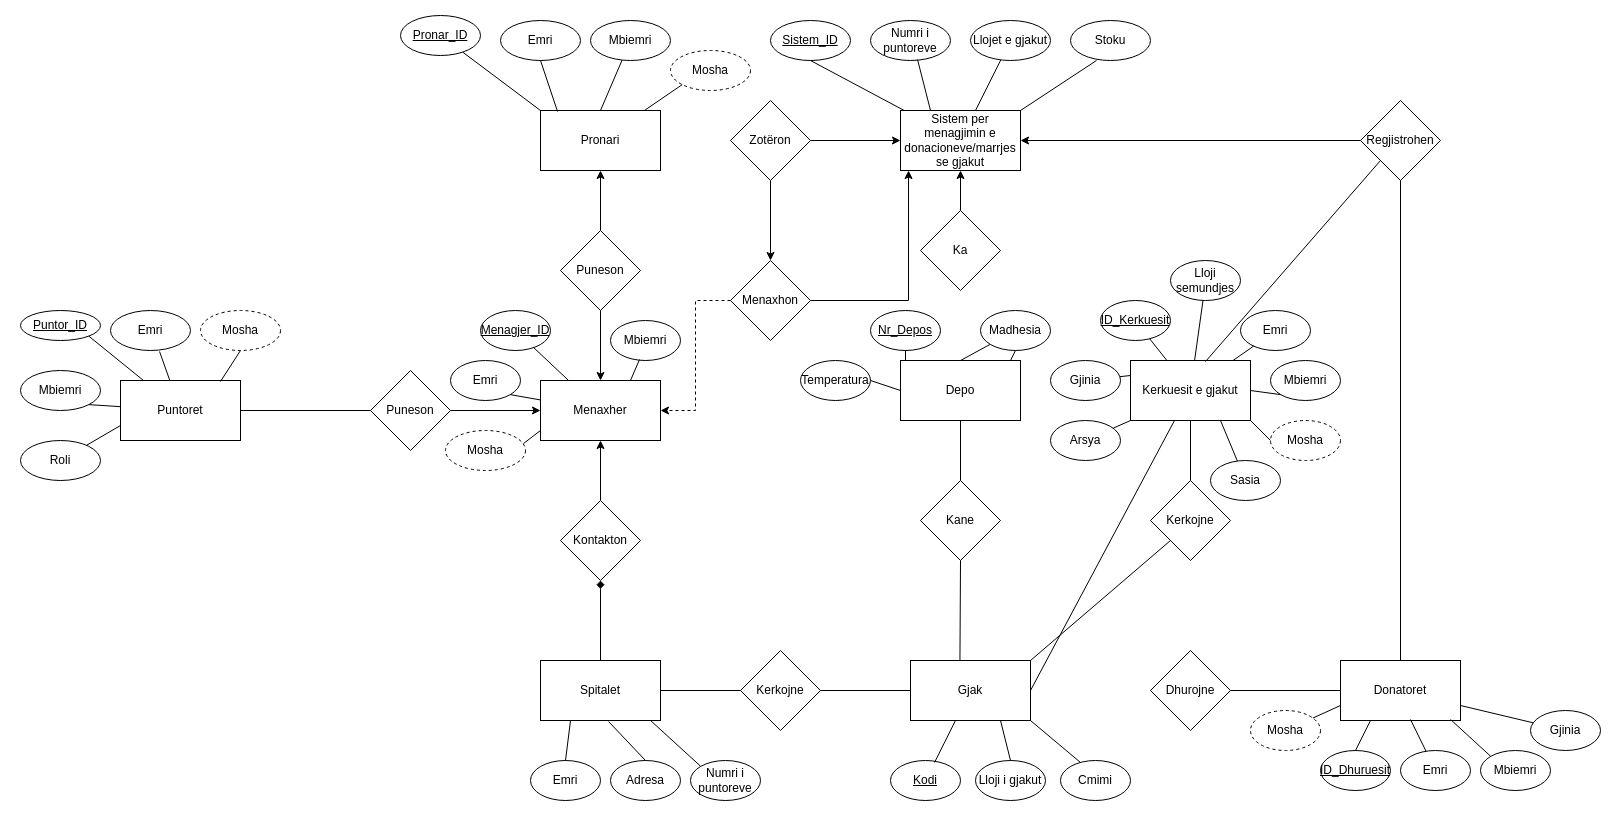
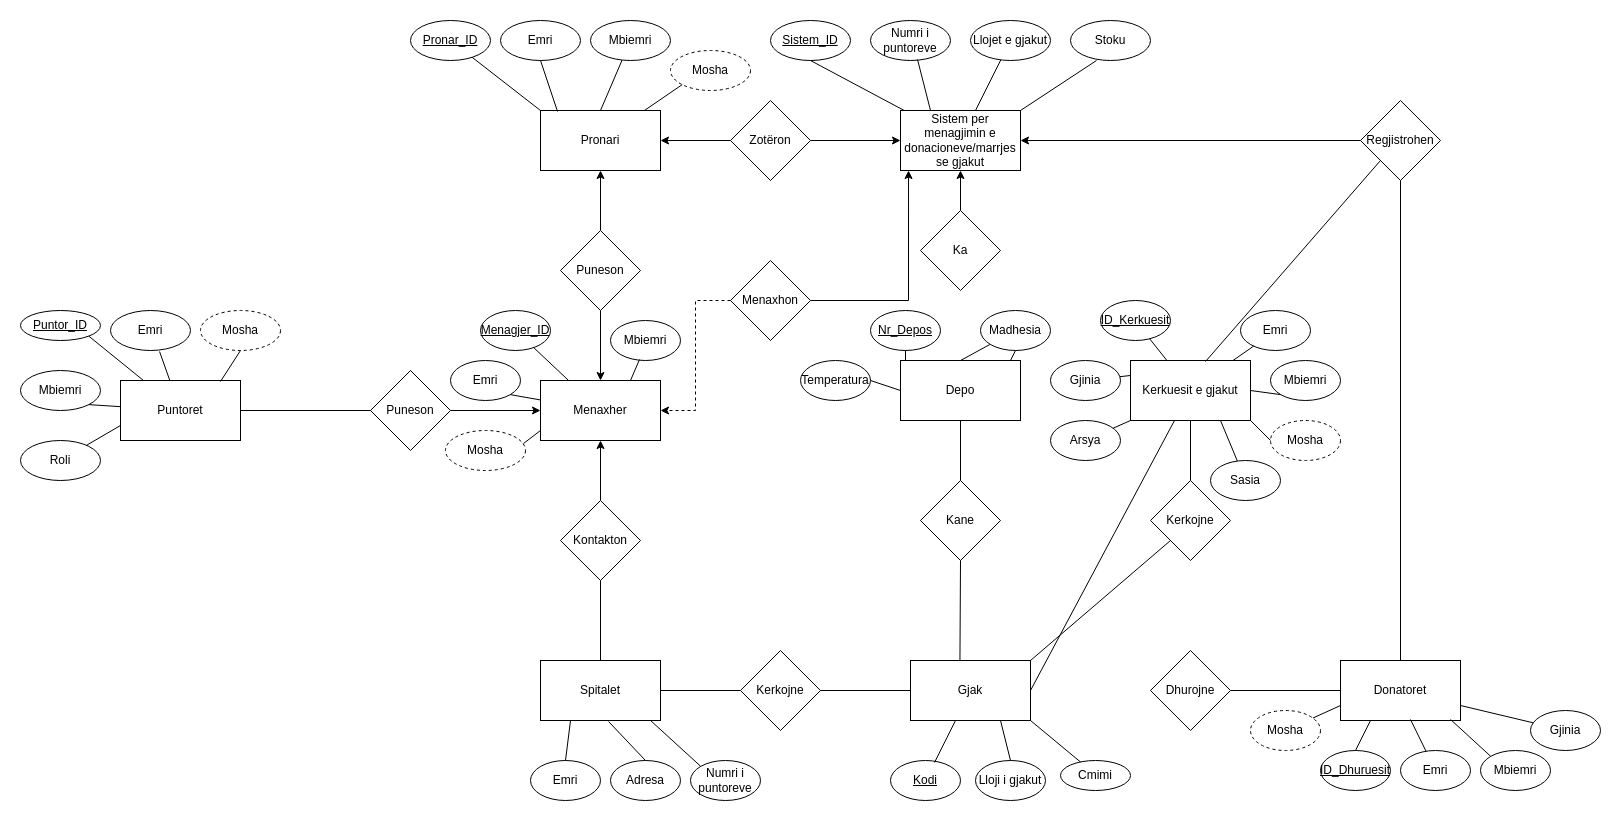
node "Pronar_ID": moved (441, 36) -> (451, 41)
edge "Zotëron" -> "Menaxhon": now "Zotëron" -> "Pronari"
node "Lloji semundjes": removed
edge "Lloji semundjes" -- "Kerkuesit e gjakut": removed
edge "Spitalet" -> "Kontakton": arrowhead diamond -> none
node "Cmimi": size 70x40 -> 70x30
